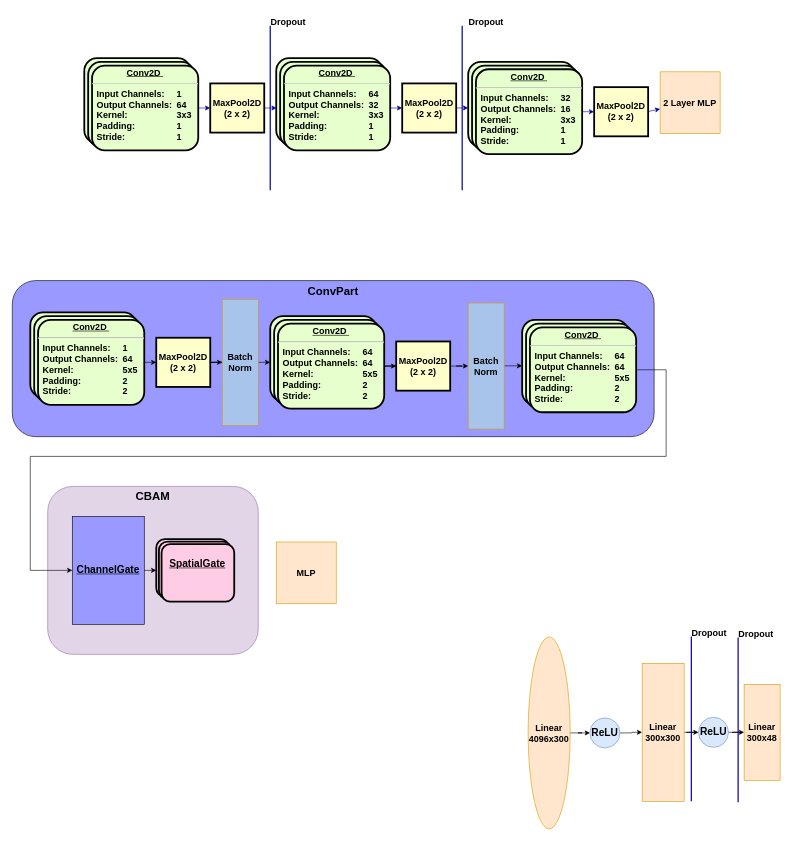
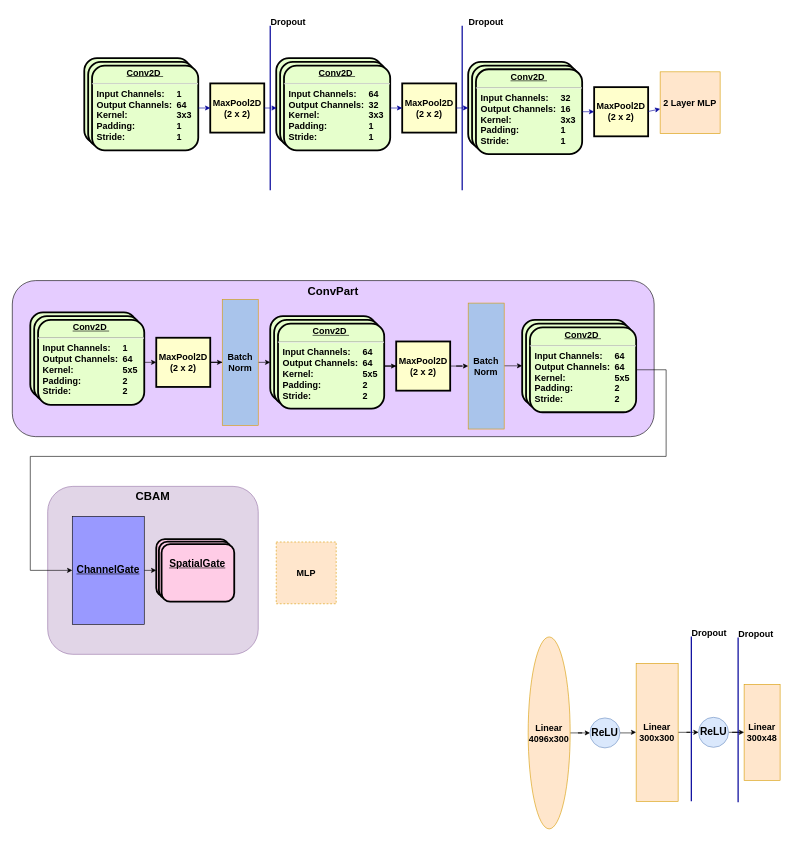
node "ConvPart": fillcolor #9999ff -> #e5ccff
node "MLP": style solid -> dashed
node "Linear 300x300": moved (663, 732) -> (657, 732)
